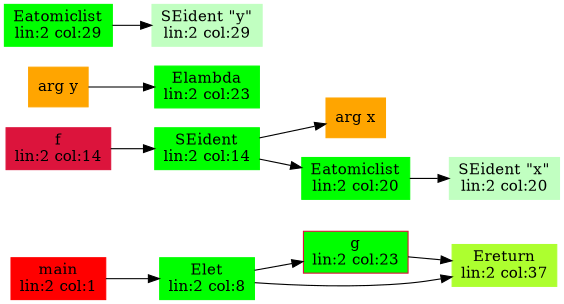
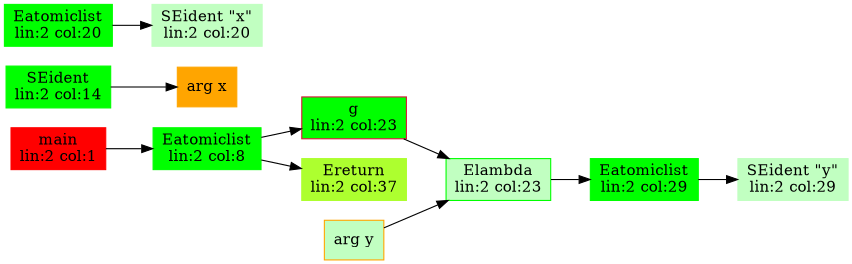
node "arg y": fillcolor orange -> darkseagreen1
node "Elambda lin:2 col:23": fillcolor green -> darkseagreen1
node "f lin:2 col:14": removed
edge "SEident lin:2 col:14" -> "Eatomiclist lin:2 col:20": removed
edge "Elambda lin:2 col:23" -> "Eatomiclist lin:2 col:29": added
edge "g lin:2 col:23" -> "Ereturn lin:2 col:37": now "g lin:2 col:23" -> "Elambda lin:2 col:23"
node "Elet lin:2 col:8": label "Elet lin:2 col:8" -> "Eatomiclist lin:2 col:8"
